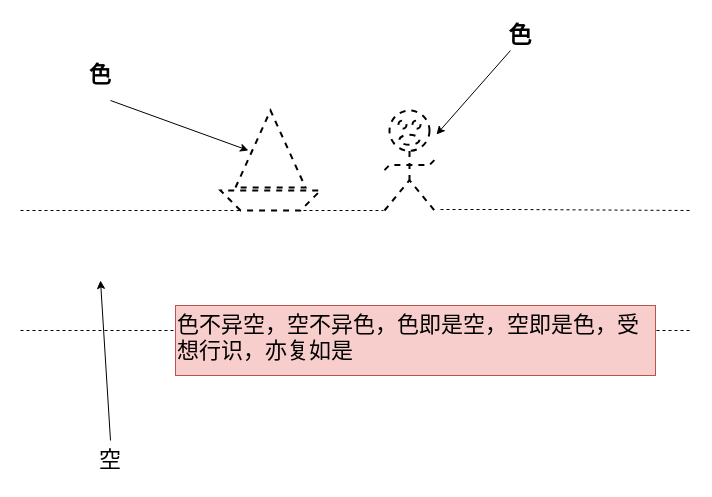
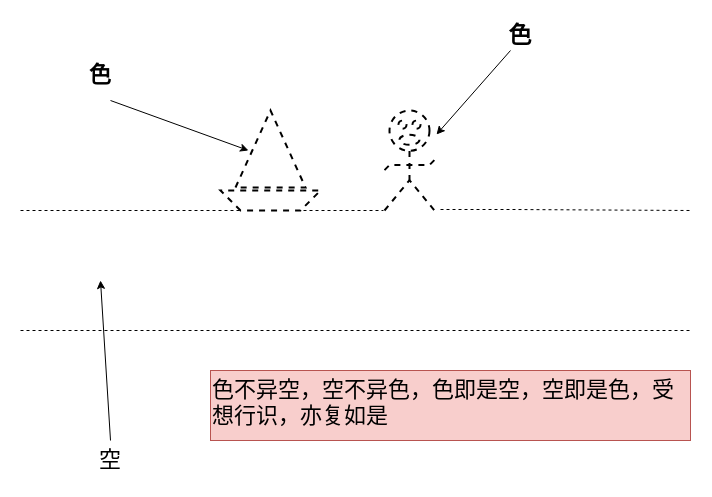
node "色不异空，空不异色，色即是空，空即是色，受想行识，亦复如是": moved (416, 341) -> (451, 406)
